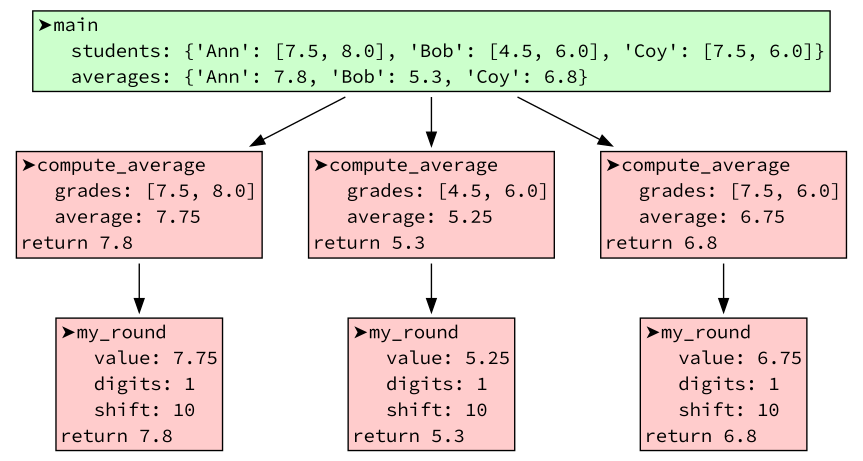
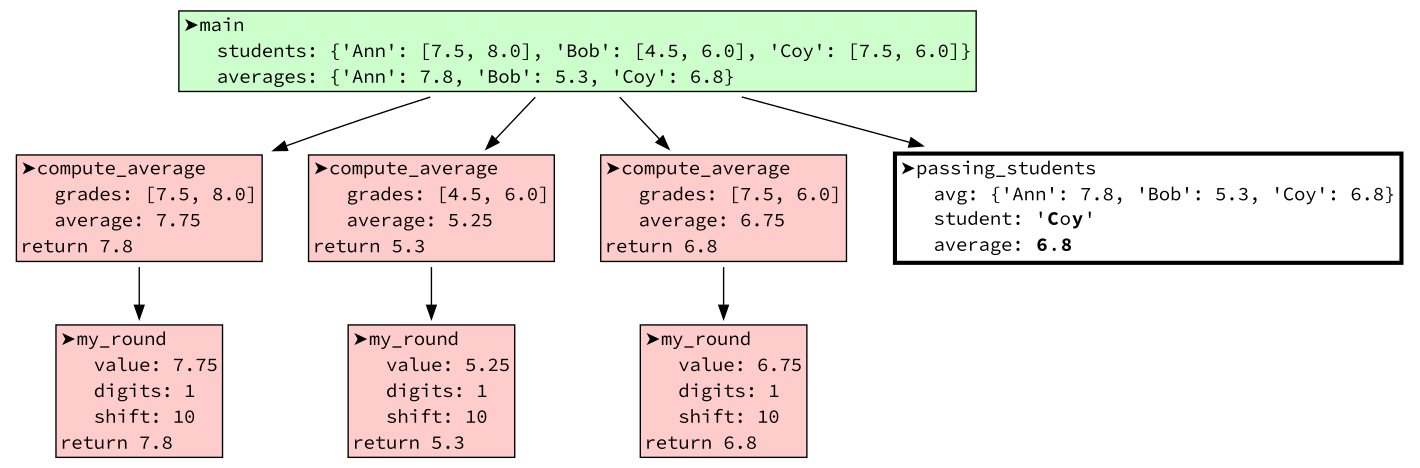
node "➤passing_students": added
